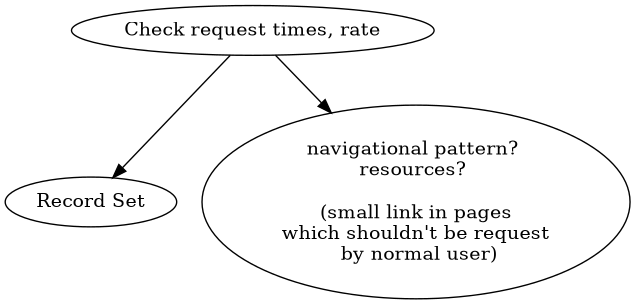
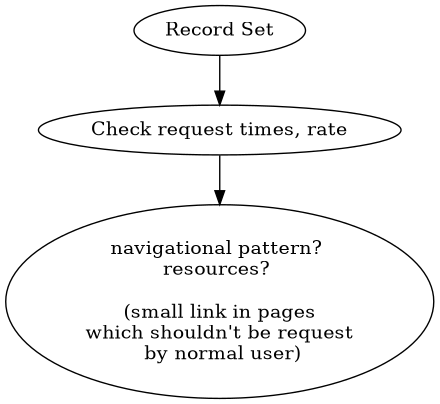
edge "Check request times, rate" -> "Record Set": reversed
